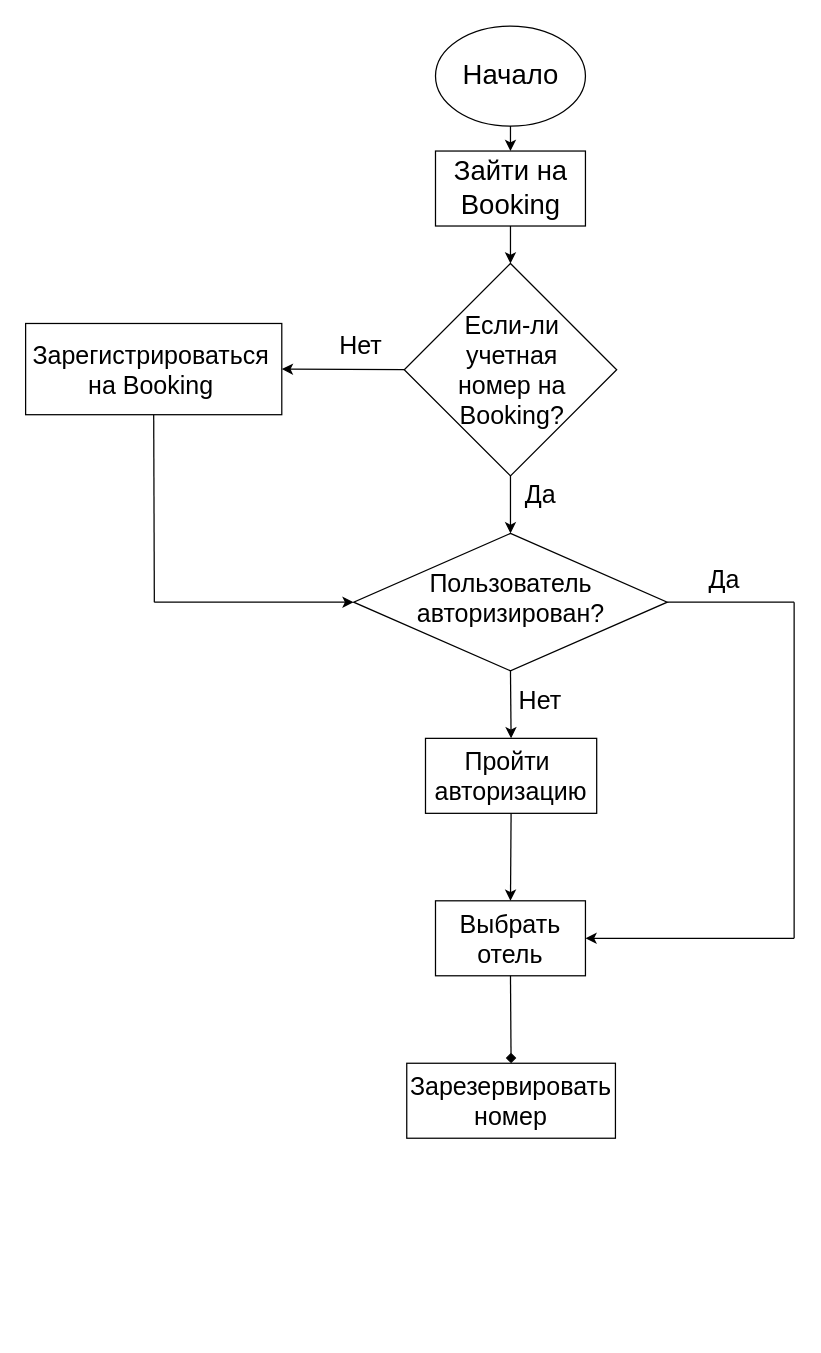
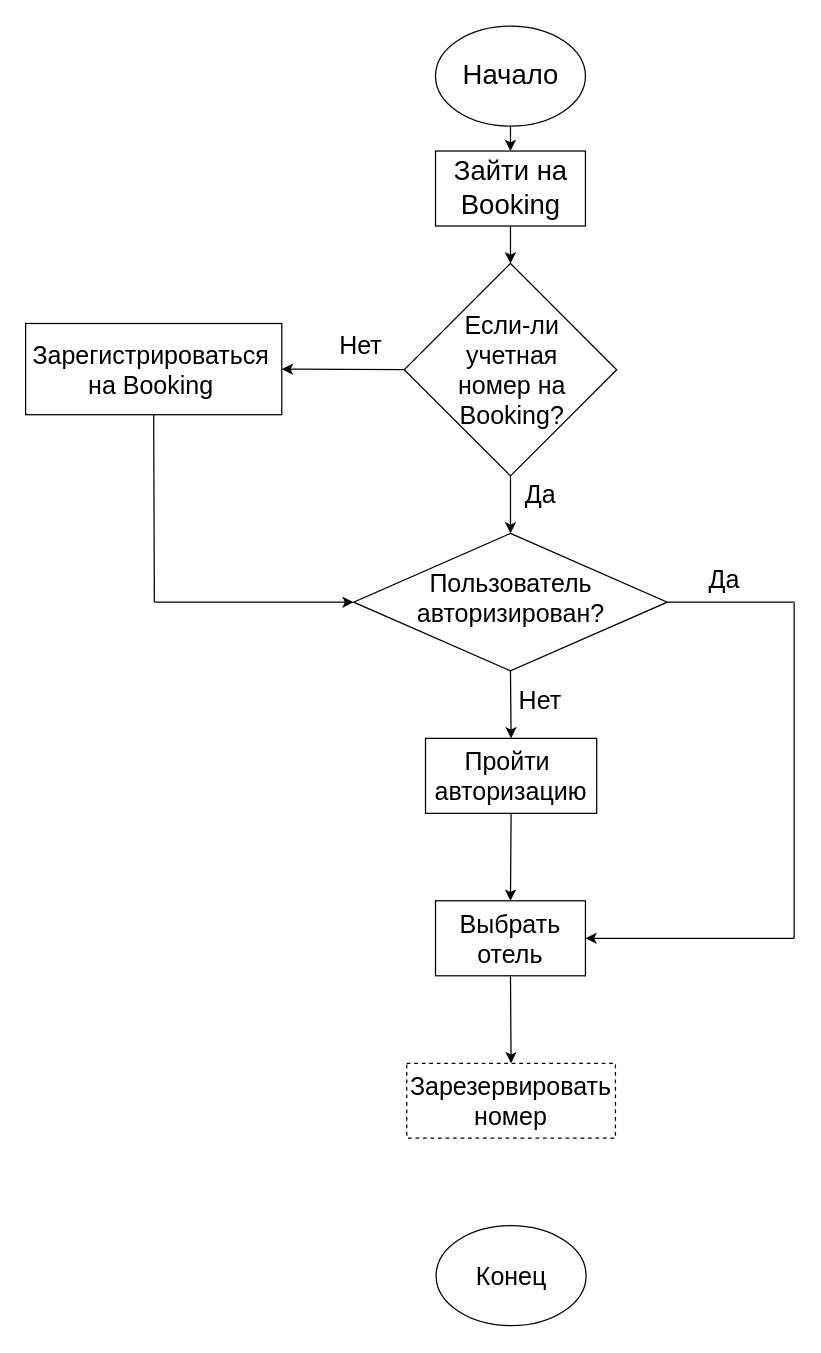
edge "Выбрать отель" -> "Зарезервировать номер": arrowhead diamond -> classic
node "Зарезервировать номер": style solid -> dashed
node "Конец": added
